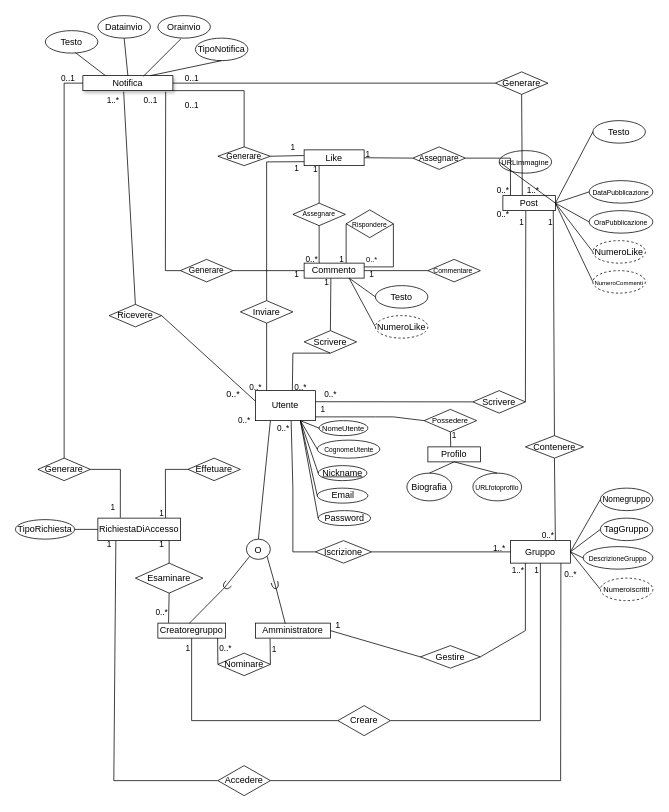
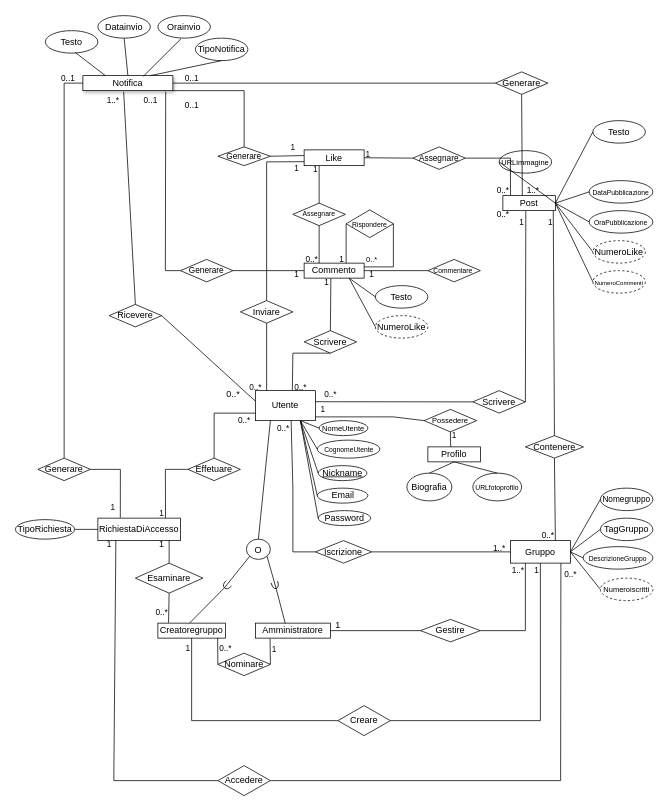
edge "Utente" -- "Effetuare": added
node "Gestire": moved (450, 657) -> (450, 630)
